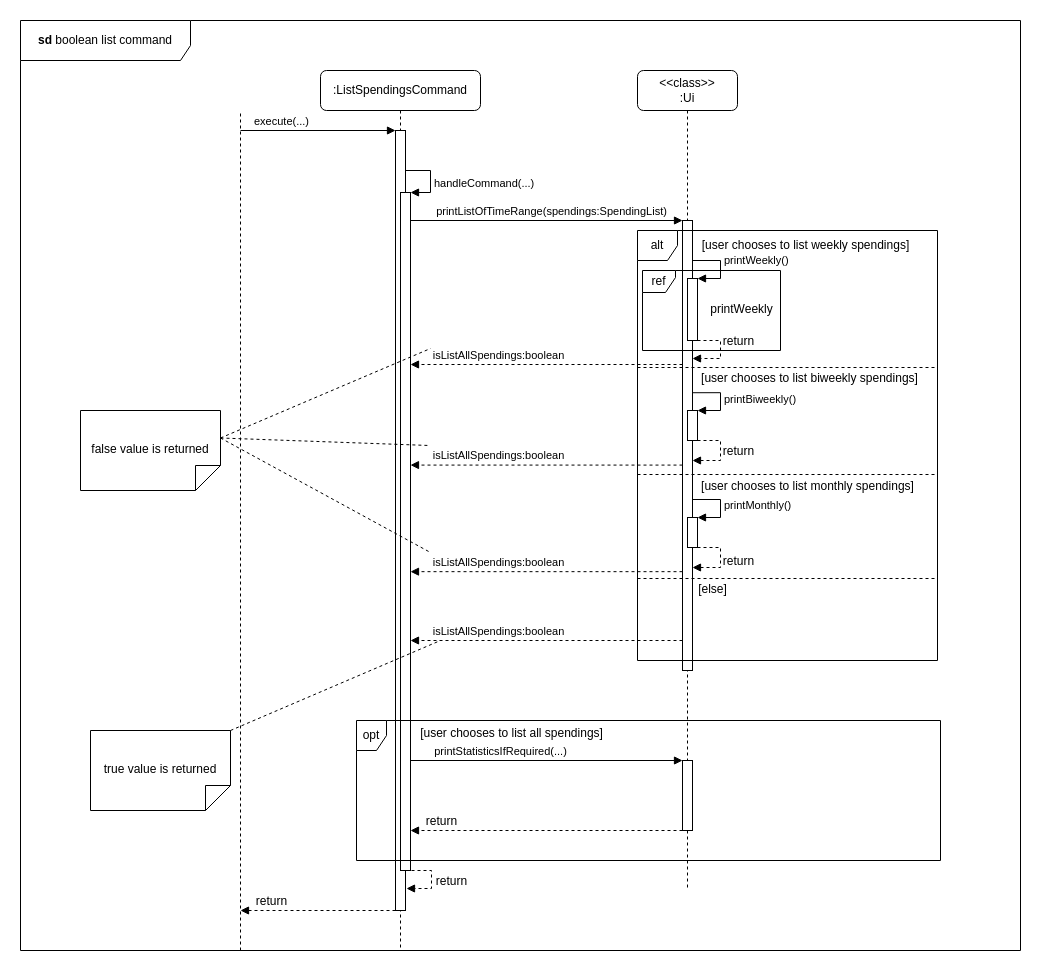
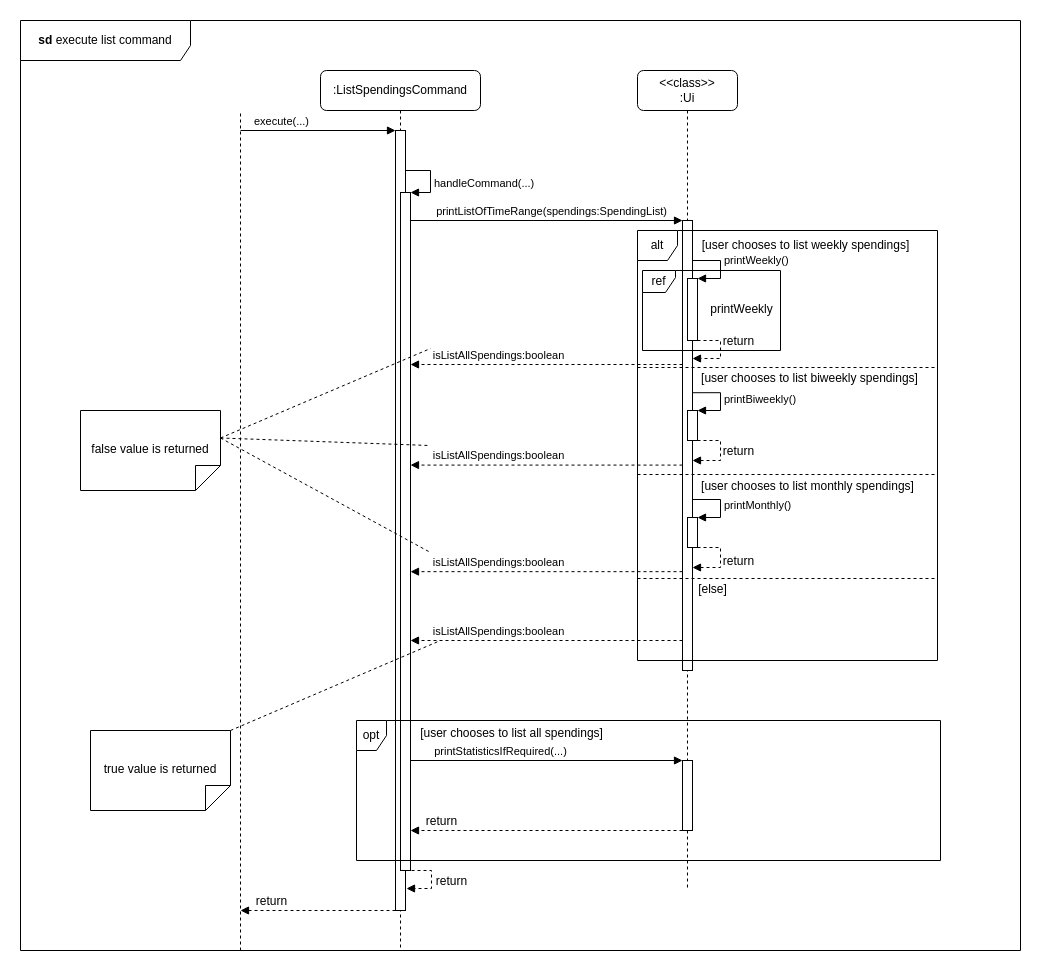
node "sd boolean list command": label "sd boolean list command" -> "sd execute list command"
